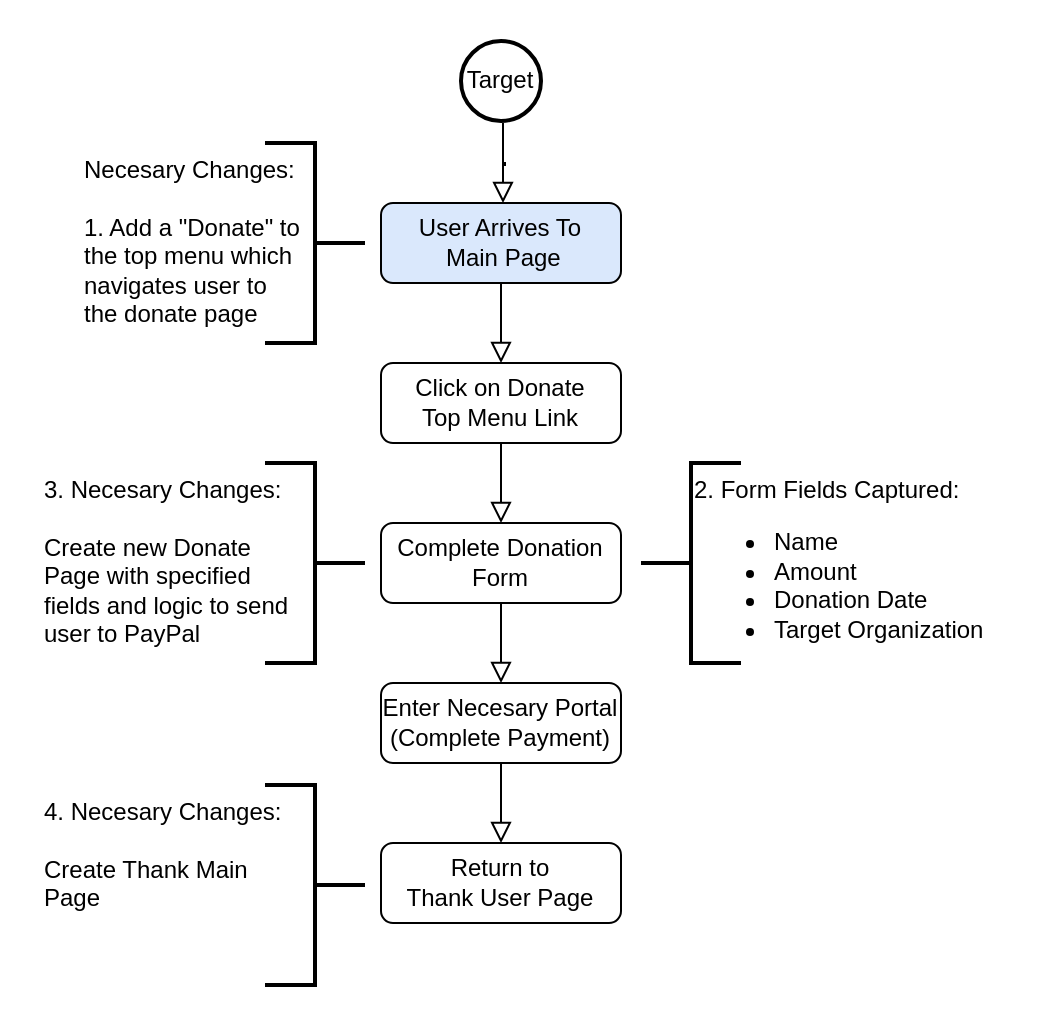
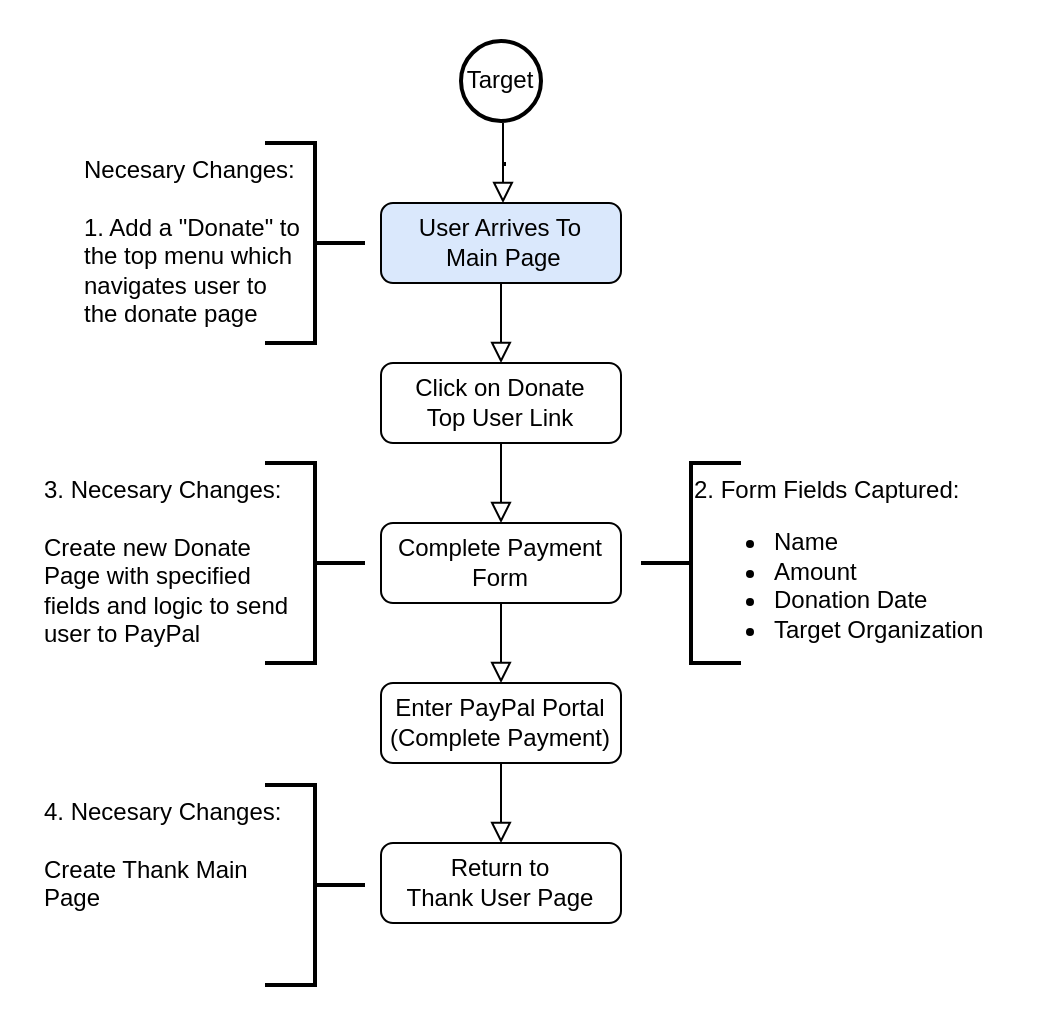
node "Click on Donate Top Menu Link": label "Click on Donate Top Menu Link" -> "Click on Donate Top User Link"
node "Complete Donation Form": label "Complete Donation Form" -> "Complete Payment Form"
node "Enter Necesary Portal (Complete Payment)": label "Enter Necesary Portal (Complete Payment)" -> "Enter PayPal Portal (Complete Payment)"
